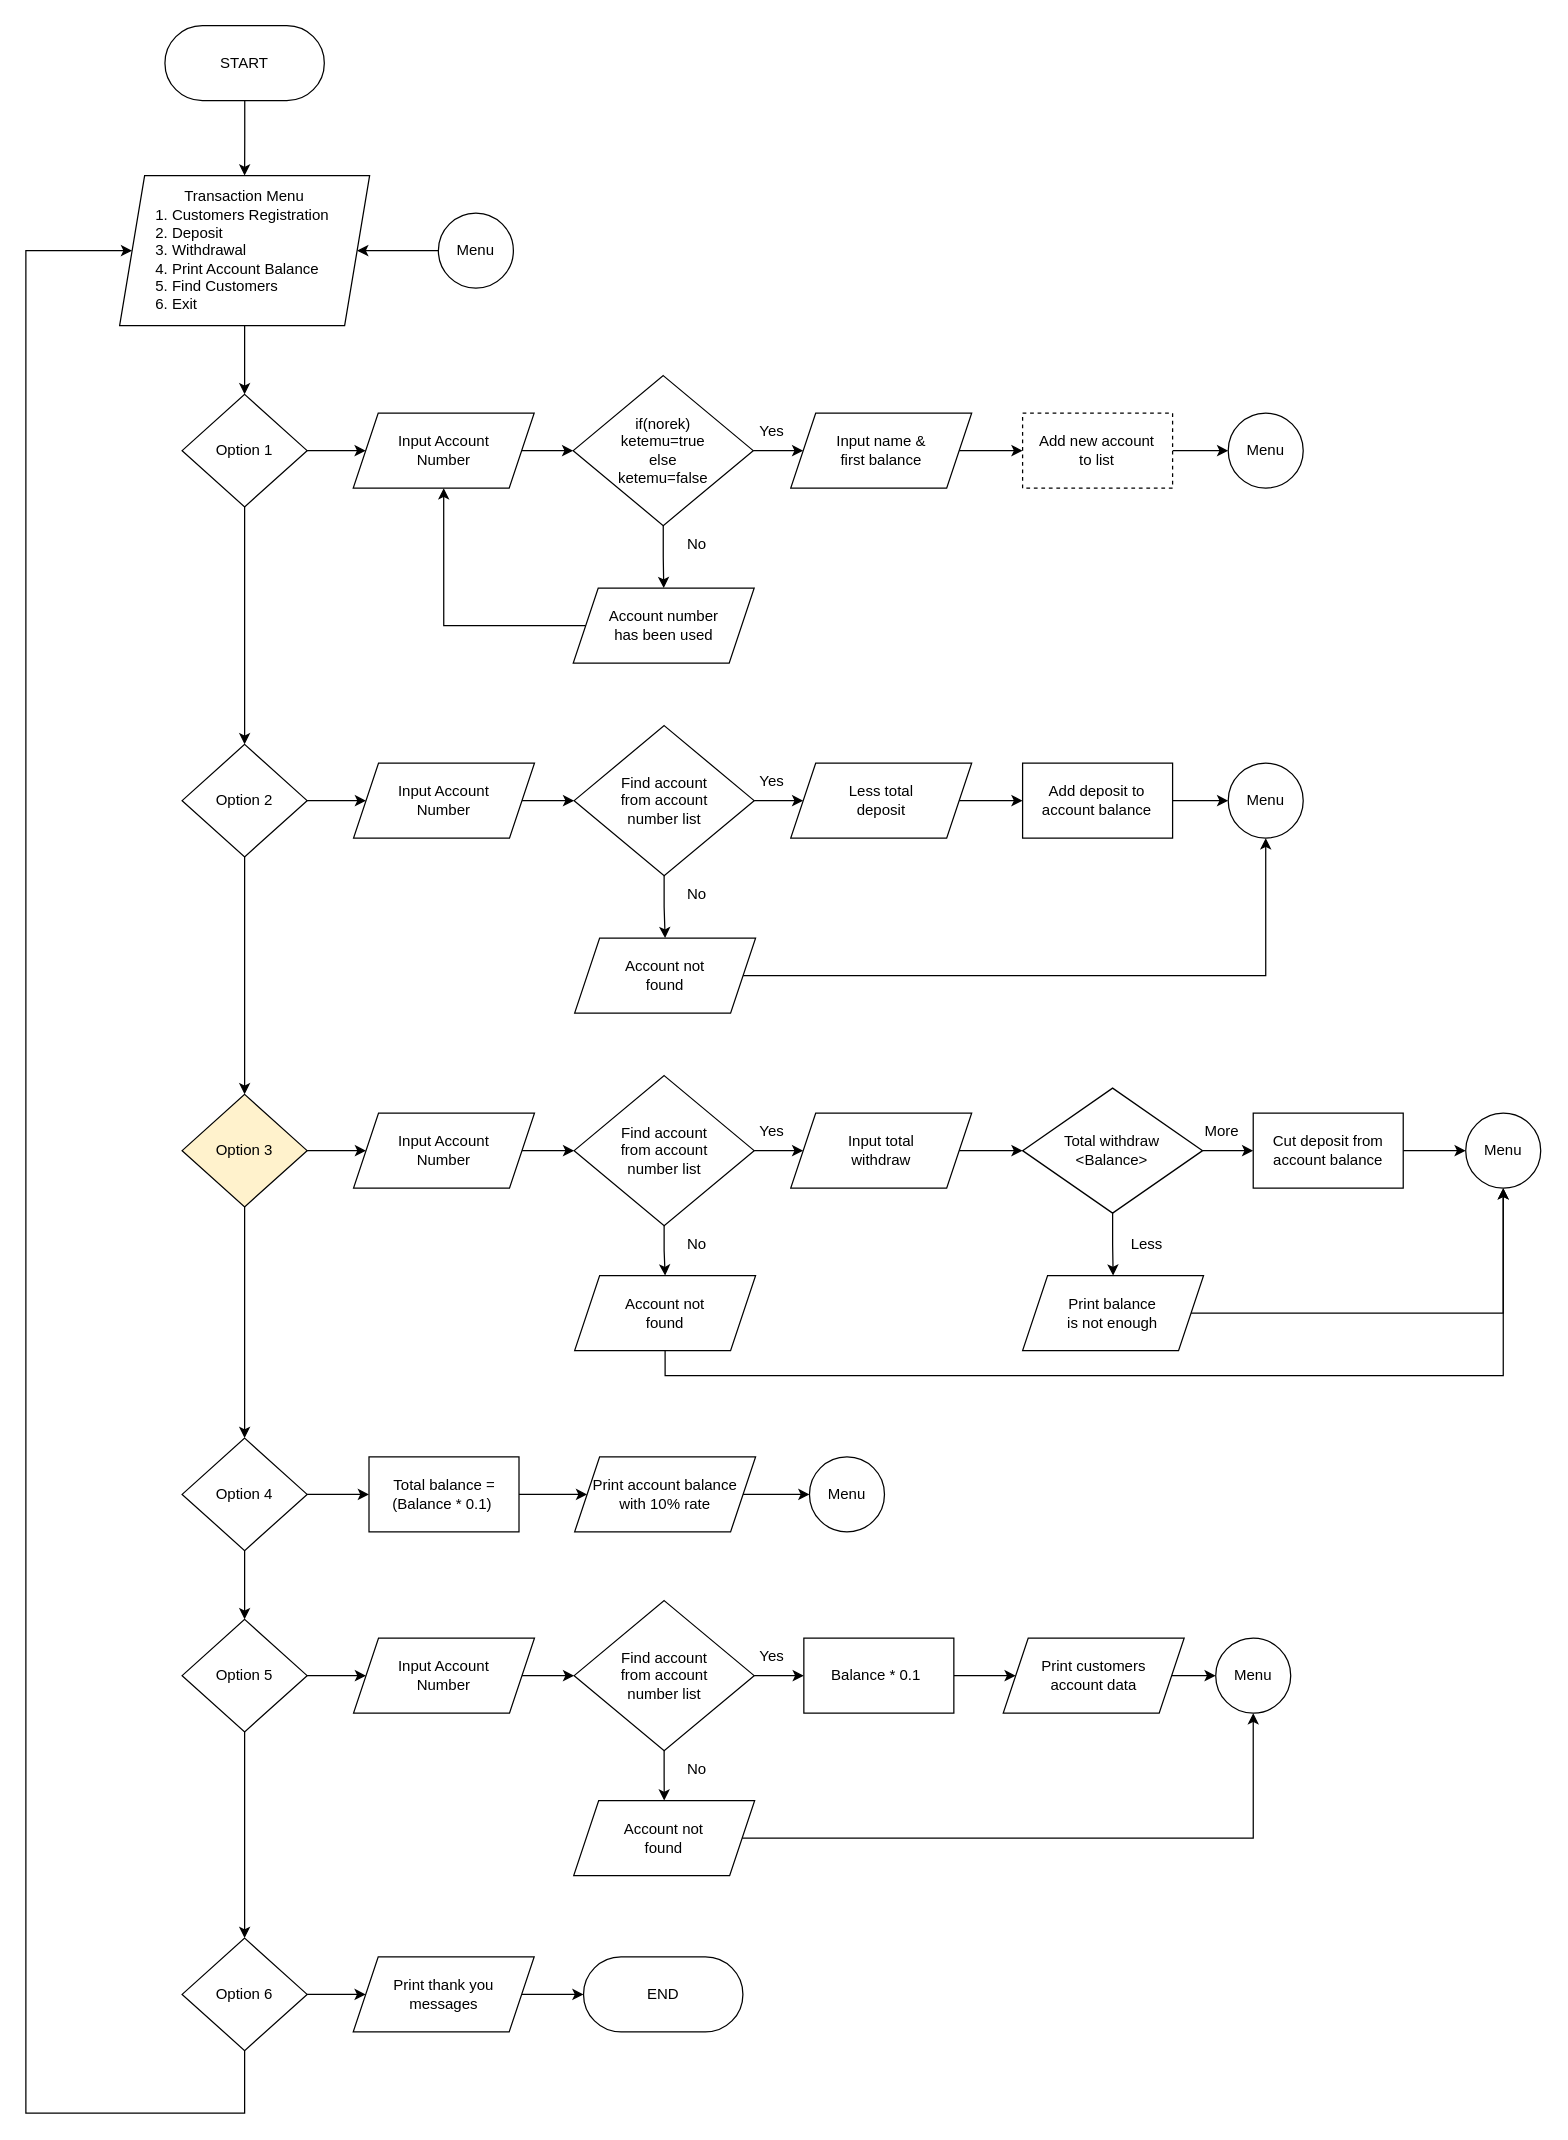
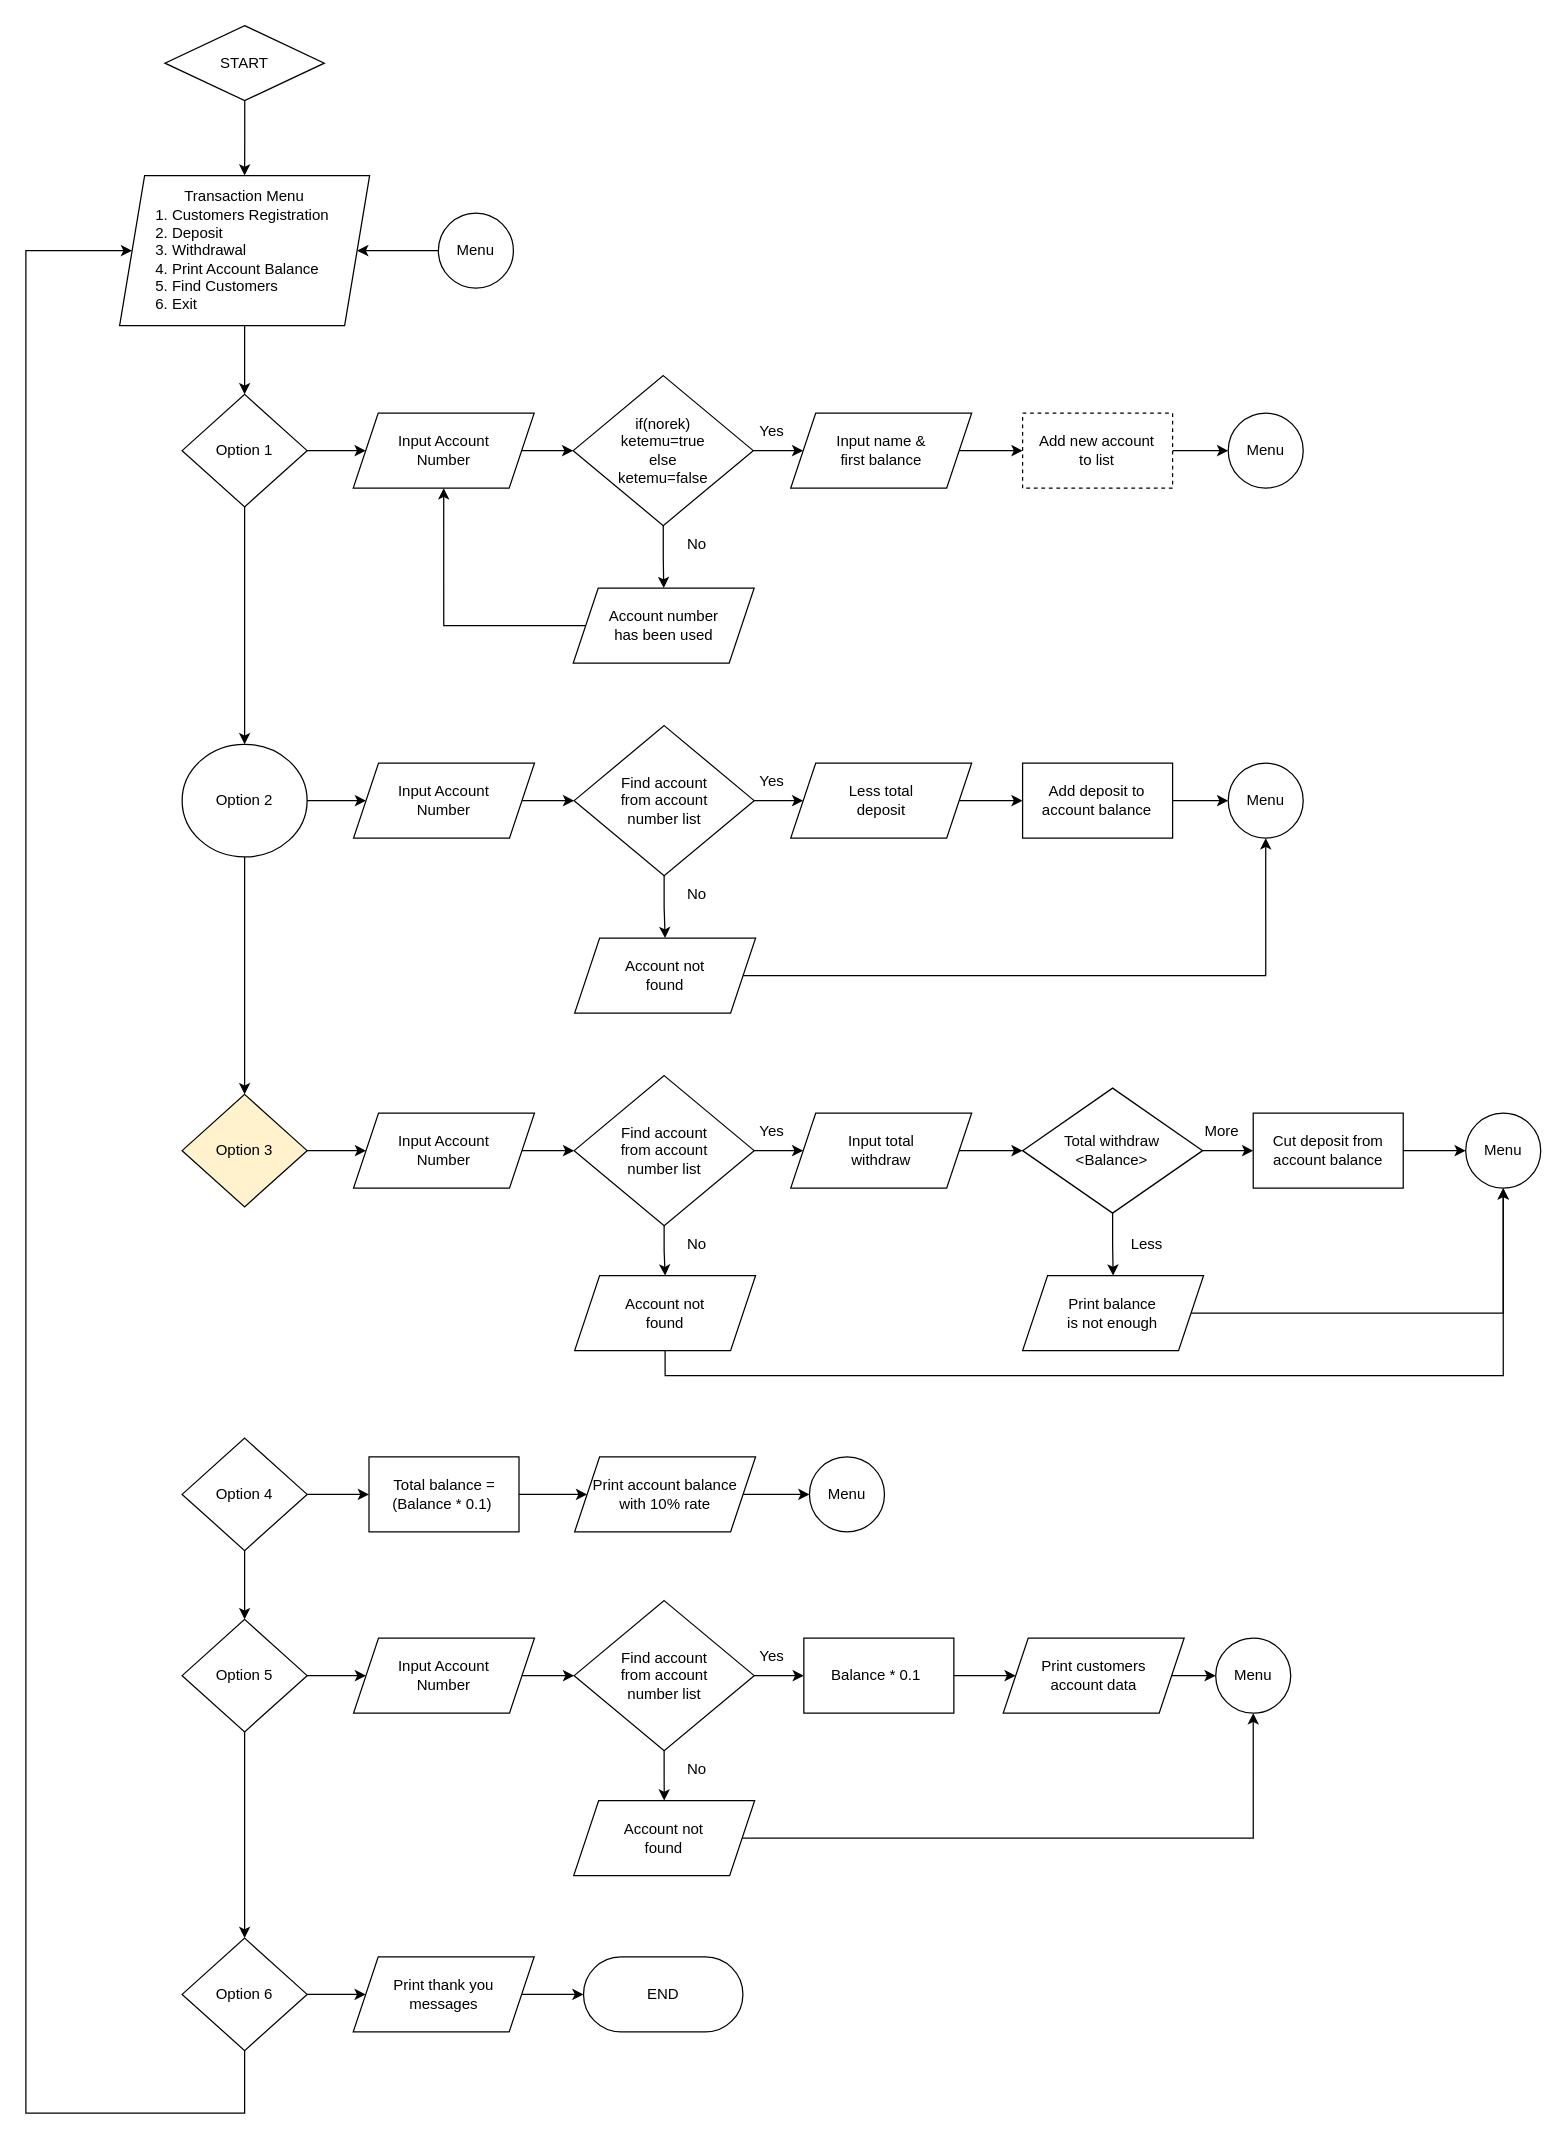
node "START": shape rounded rectangle -> diamond
node "Option 2": shape diamond -> ellipse
edge "Option 3" -> "Option 4": removed
